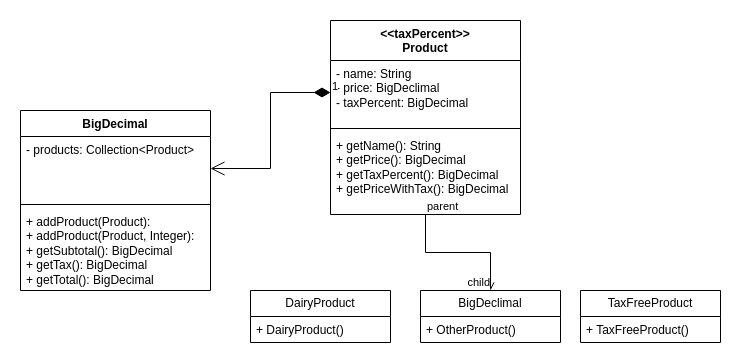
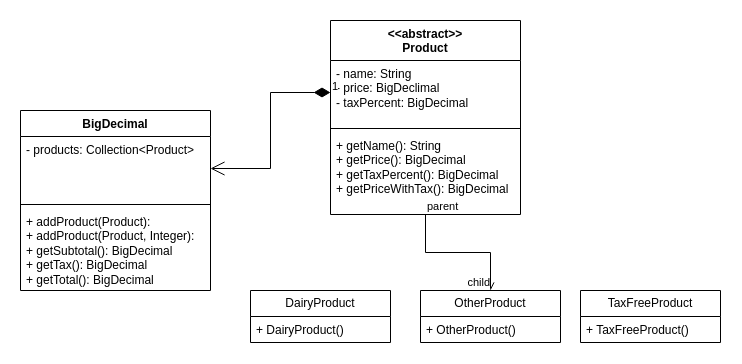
node "<<taxPercent>> Product": label "<<taxPercent>> Product" -> "<<abstract>> Product"
node "BigDeclimal": label "BigDeclimal" -> "OtherProduct"
